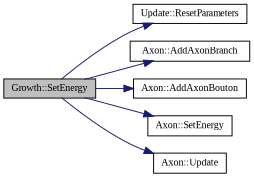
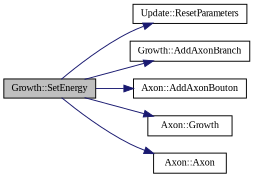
node "Axon::AddAxonBranch": label "Axon::AddAxonBranch" -> "Growth::AddAxonBranch"
node "Axon::SetEnergy": label "Axon::SetEnergy" -> "Axon::Growth"
node "Axon::Update": label "Axon::Update" -> "Axon::Axon"
